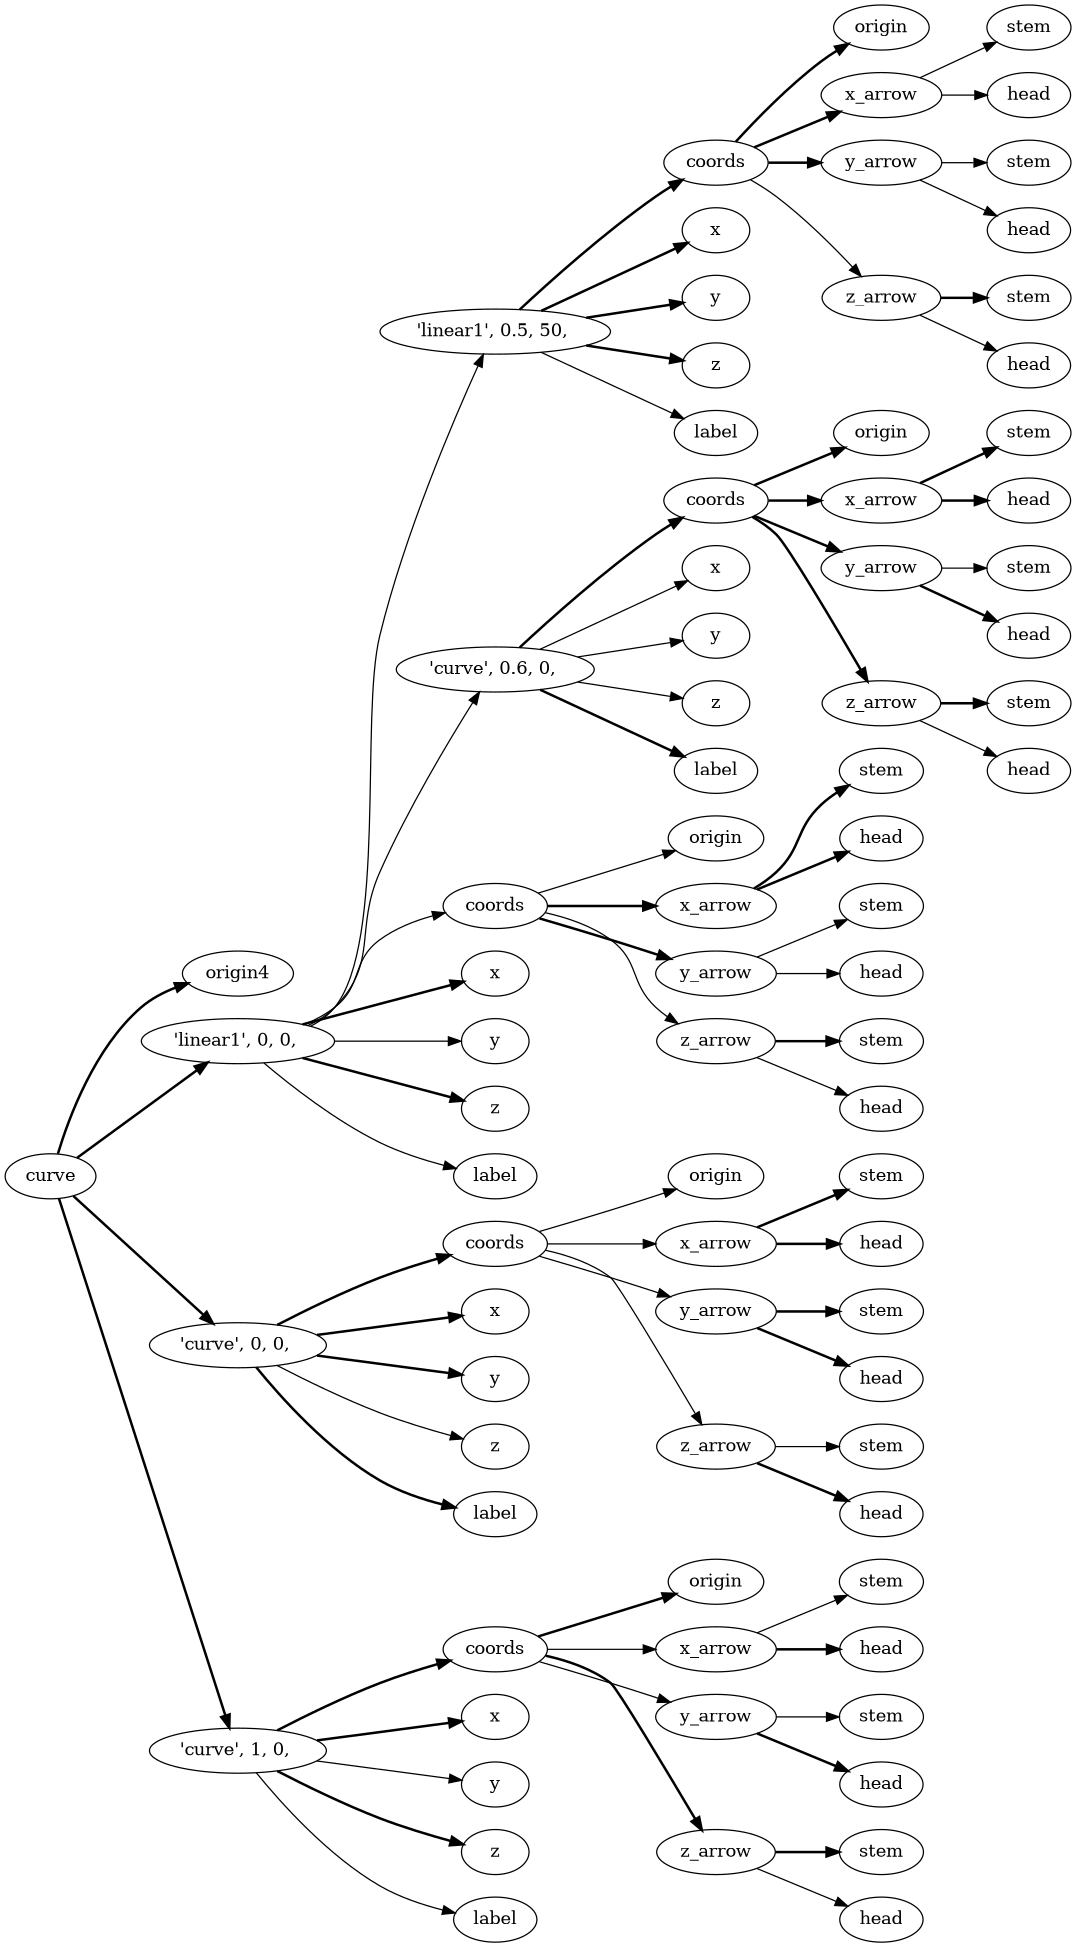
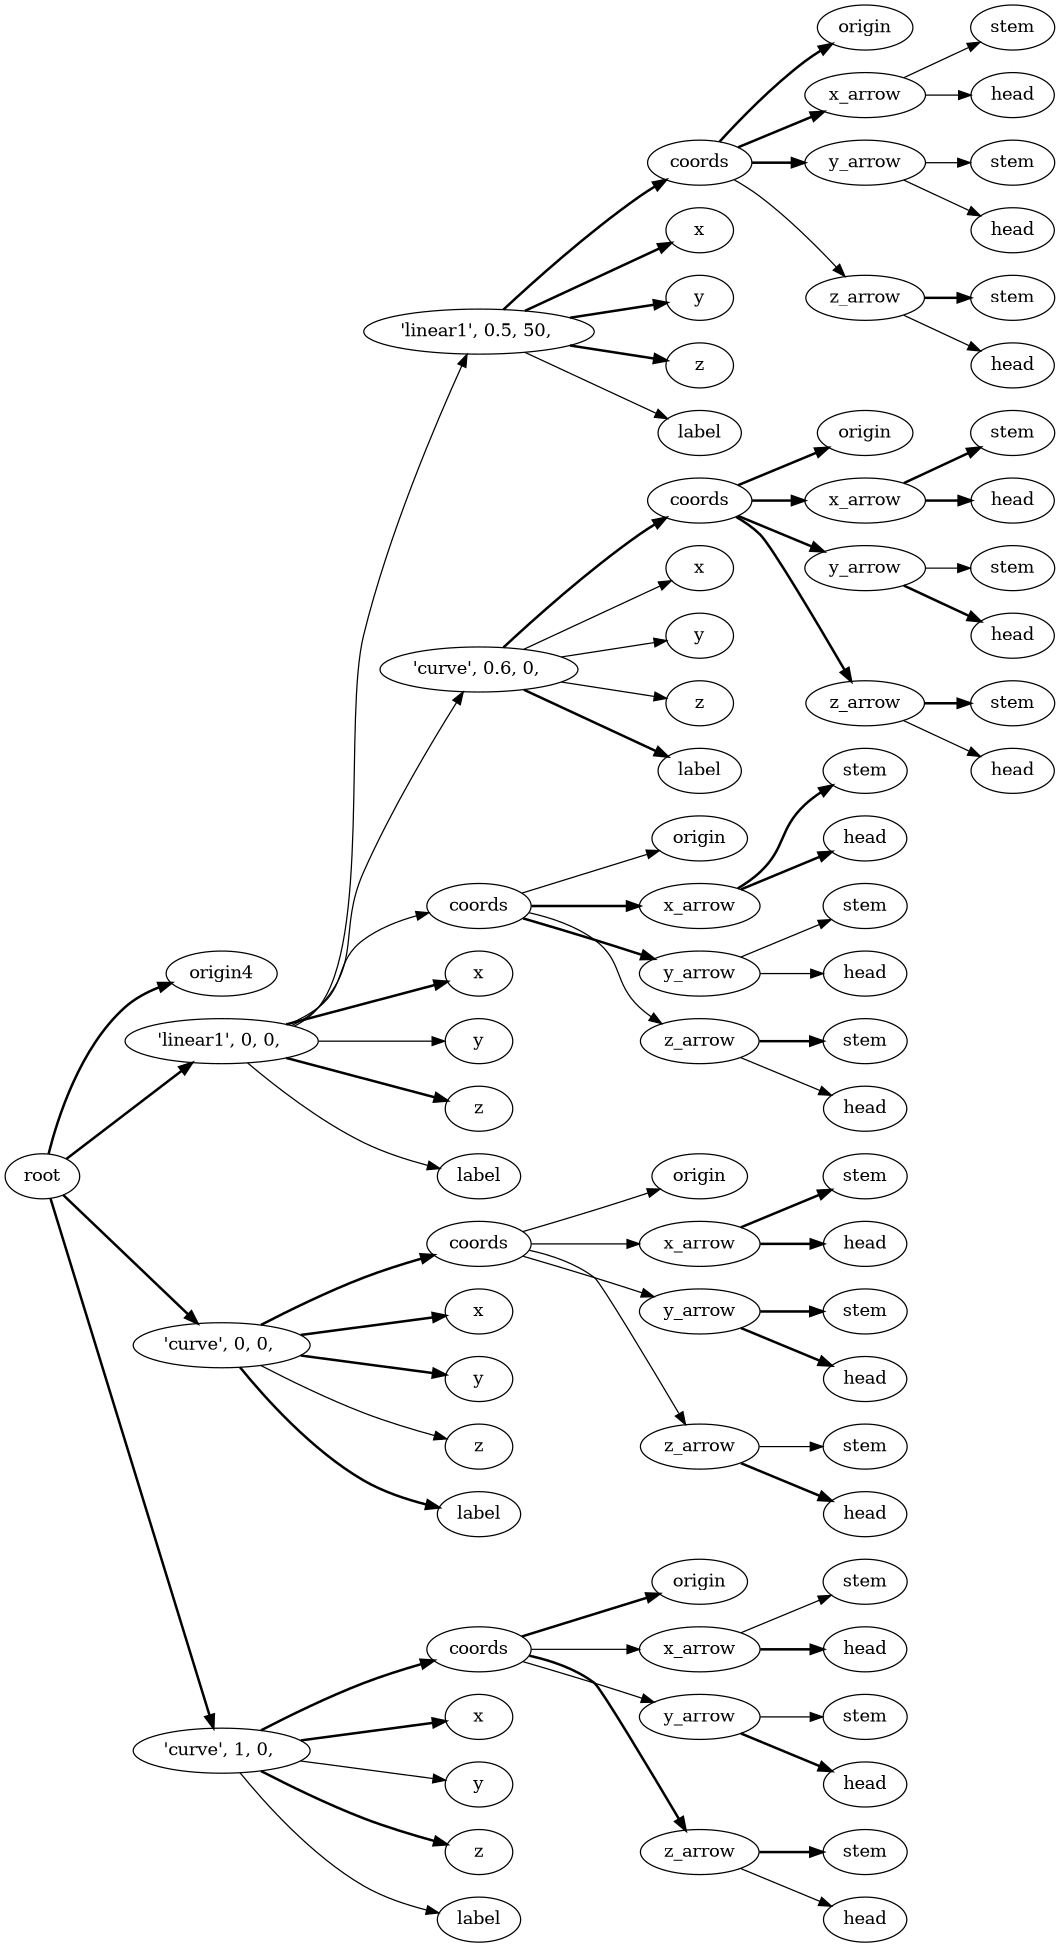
node "curve": label "curve" -> "root"
